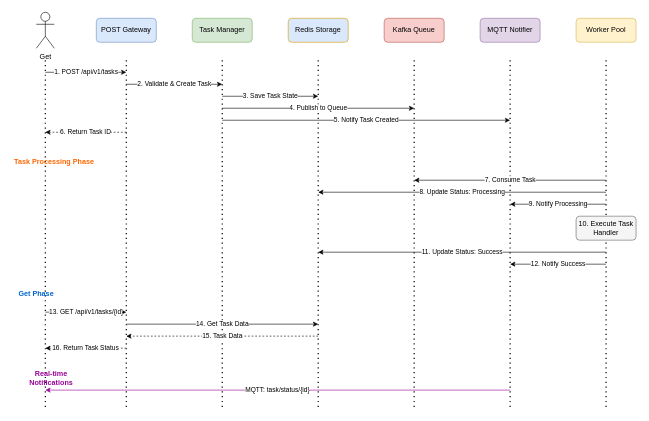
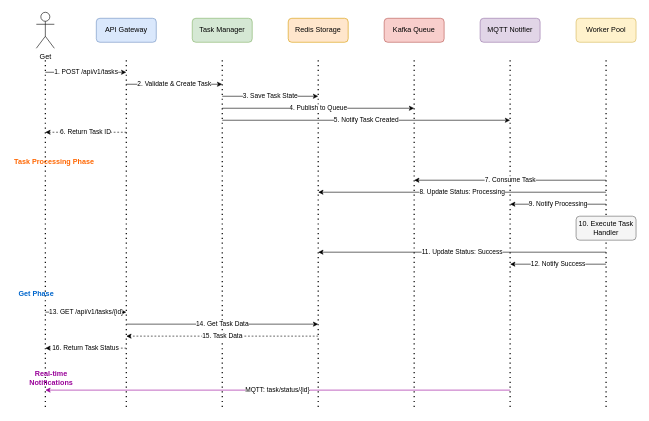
node "POST Gateway": label "POST Gateway" -> "API Gateway"
node "Redis Storage": fillcolor #dae8fc -> #ffe6cc
